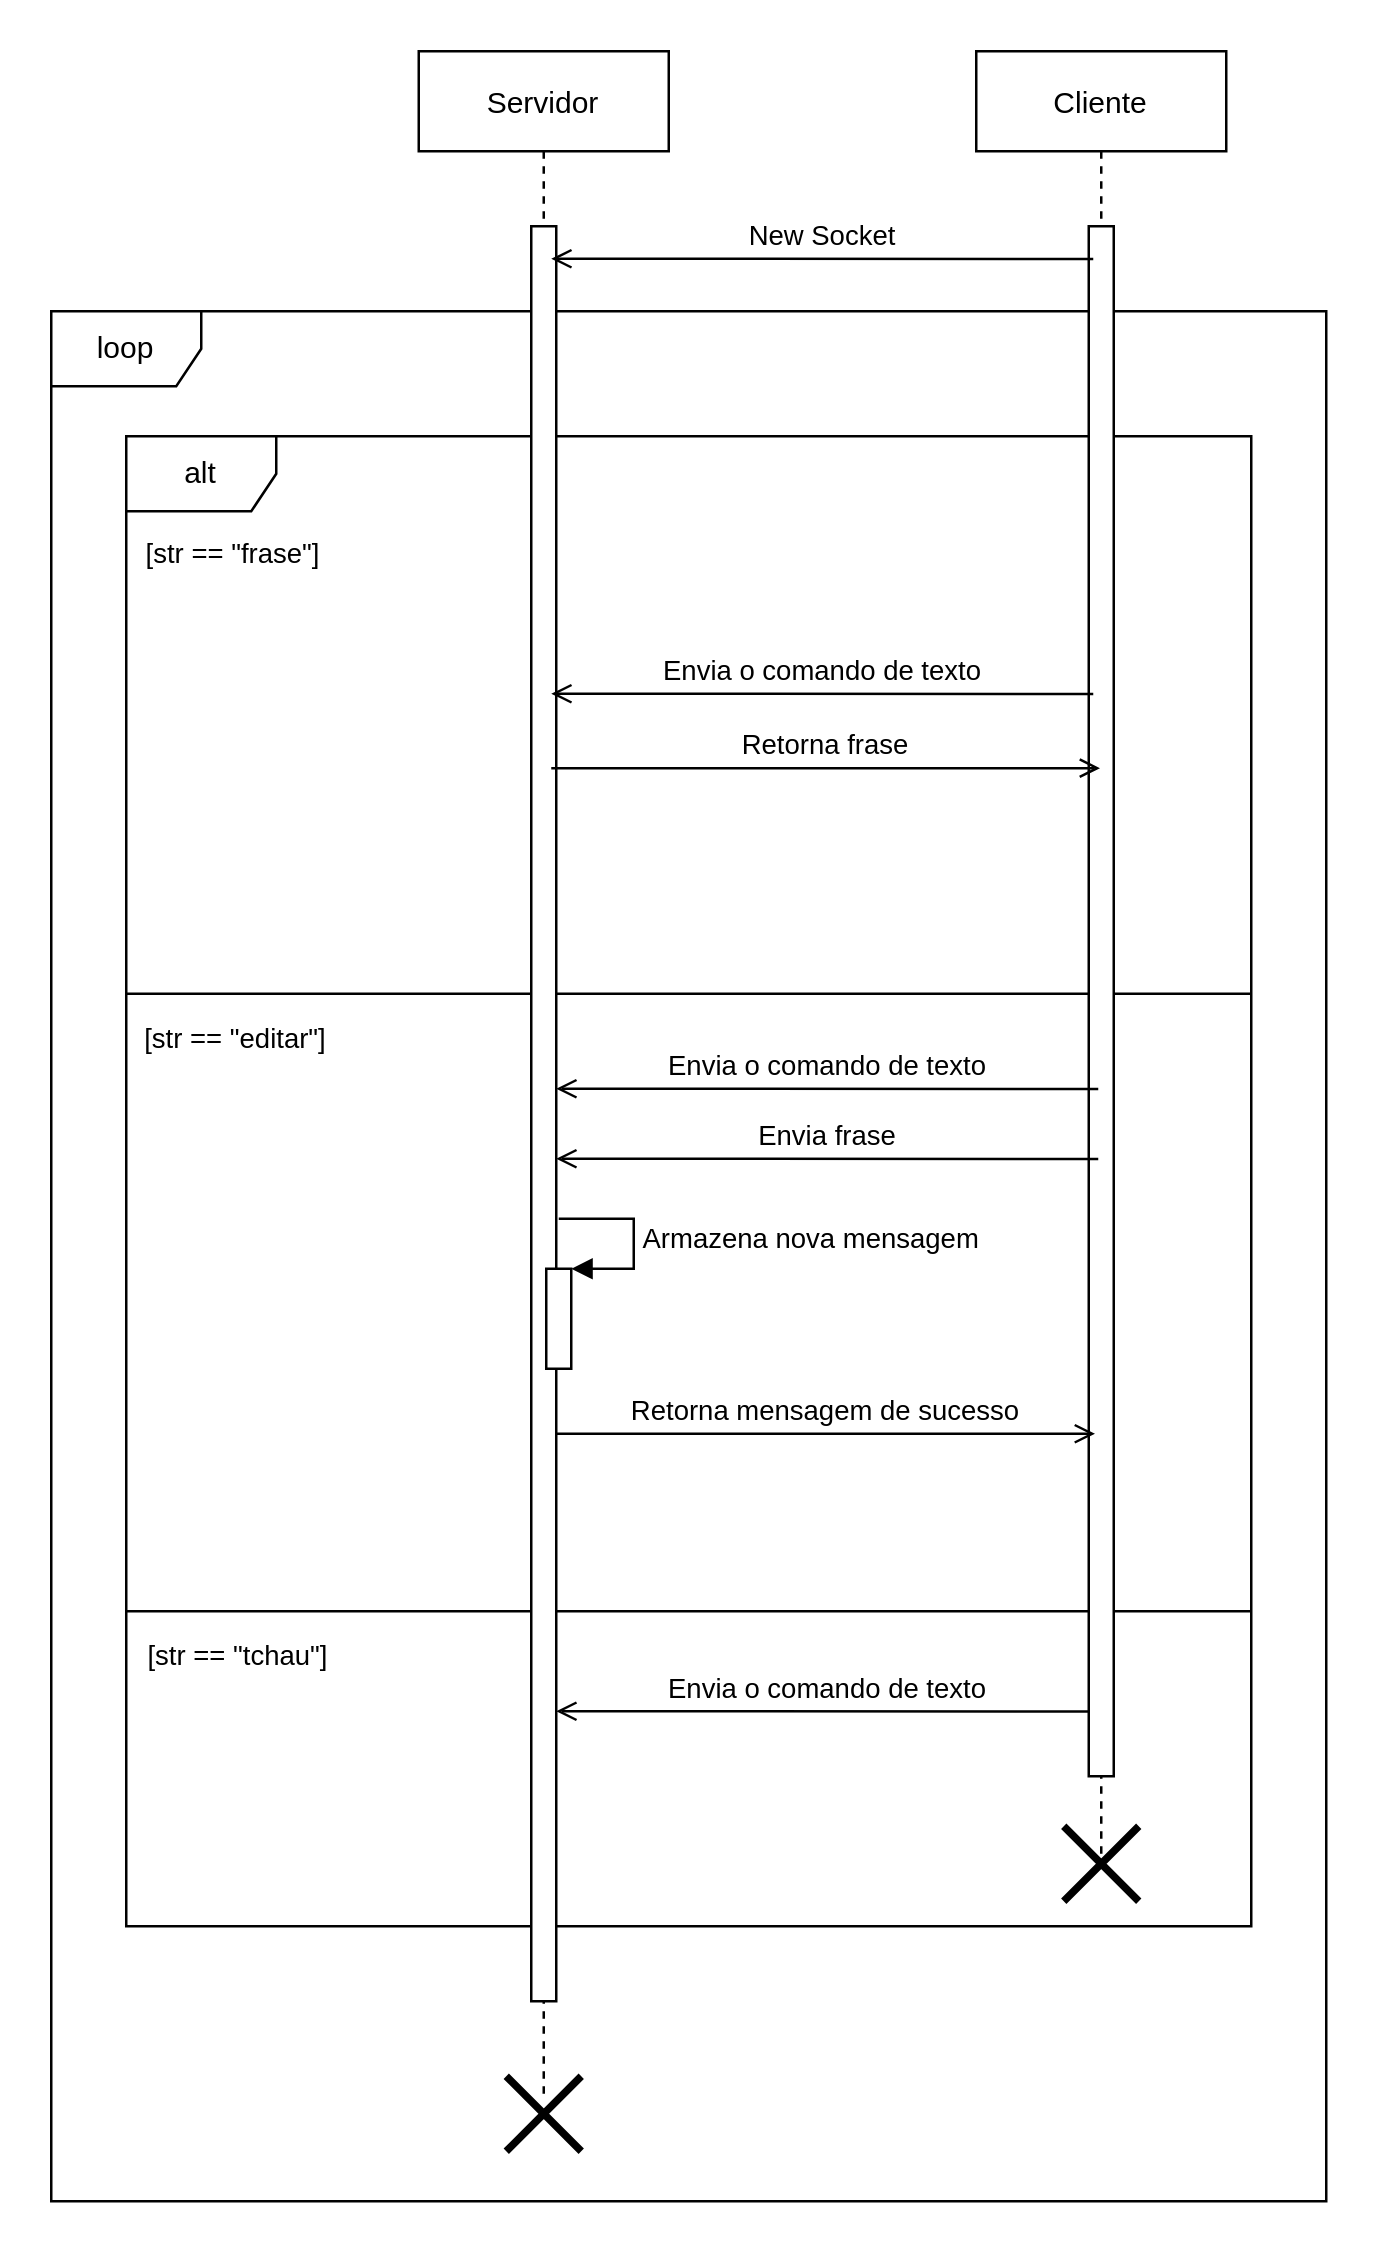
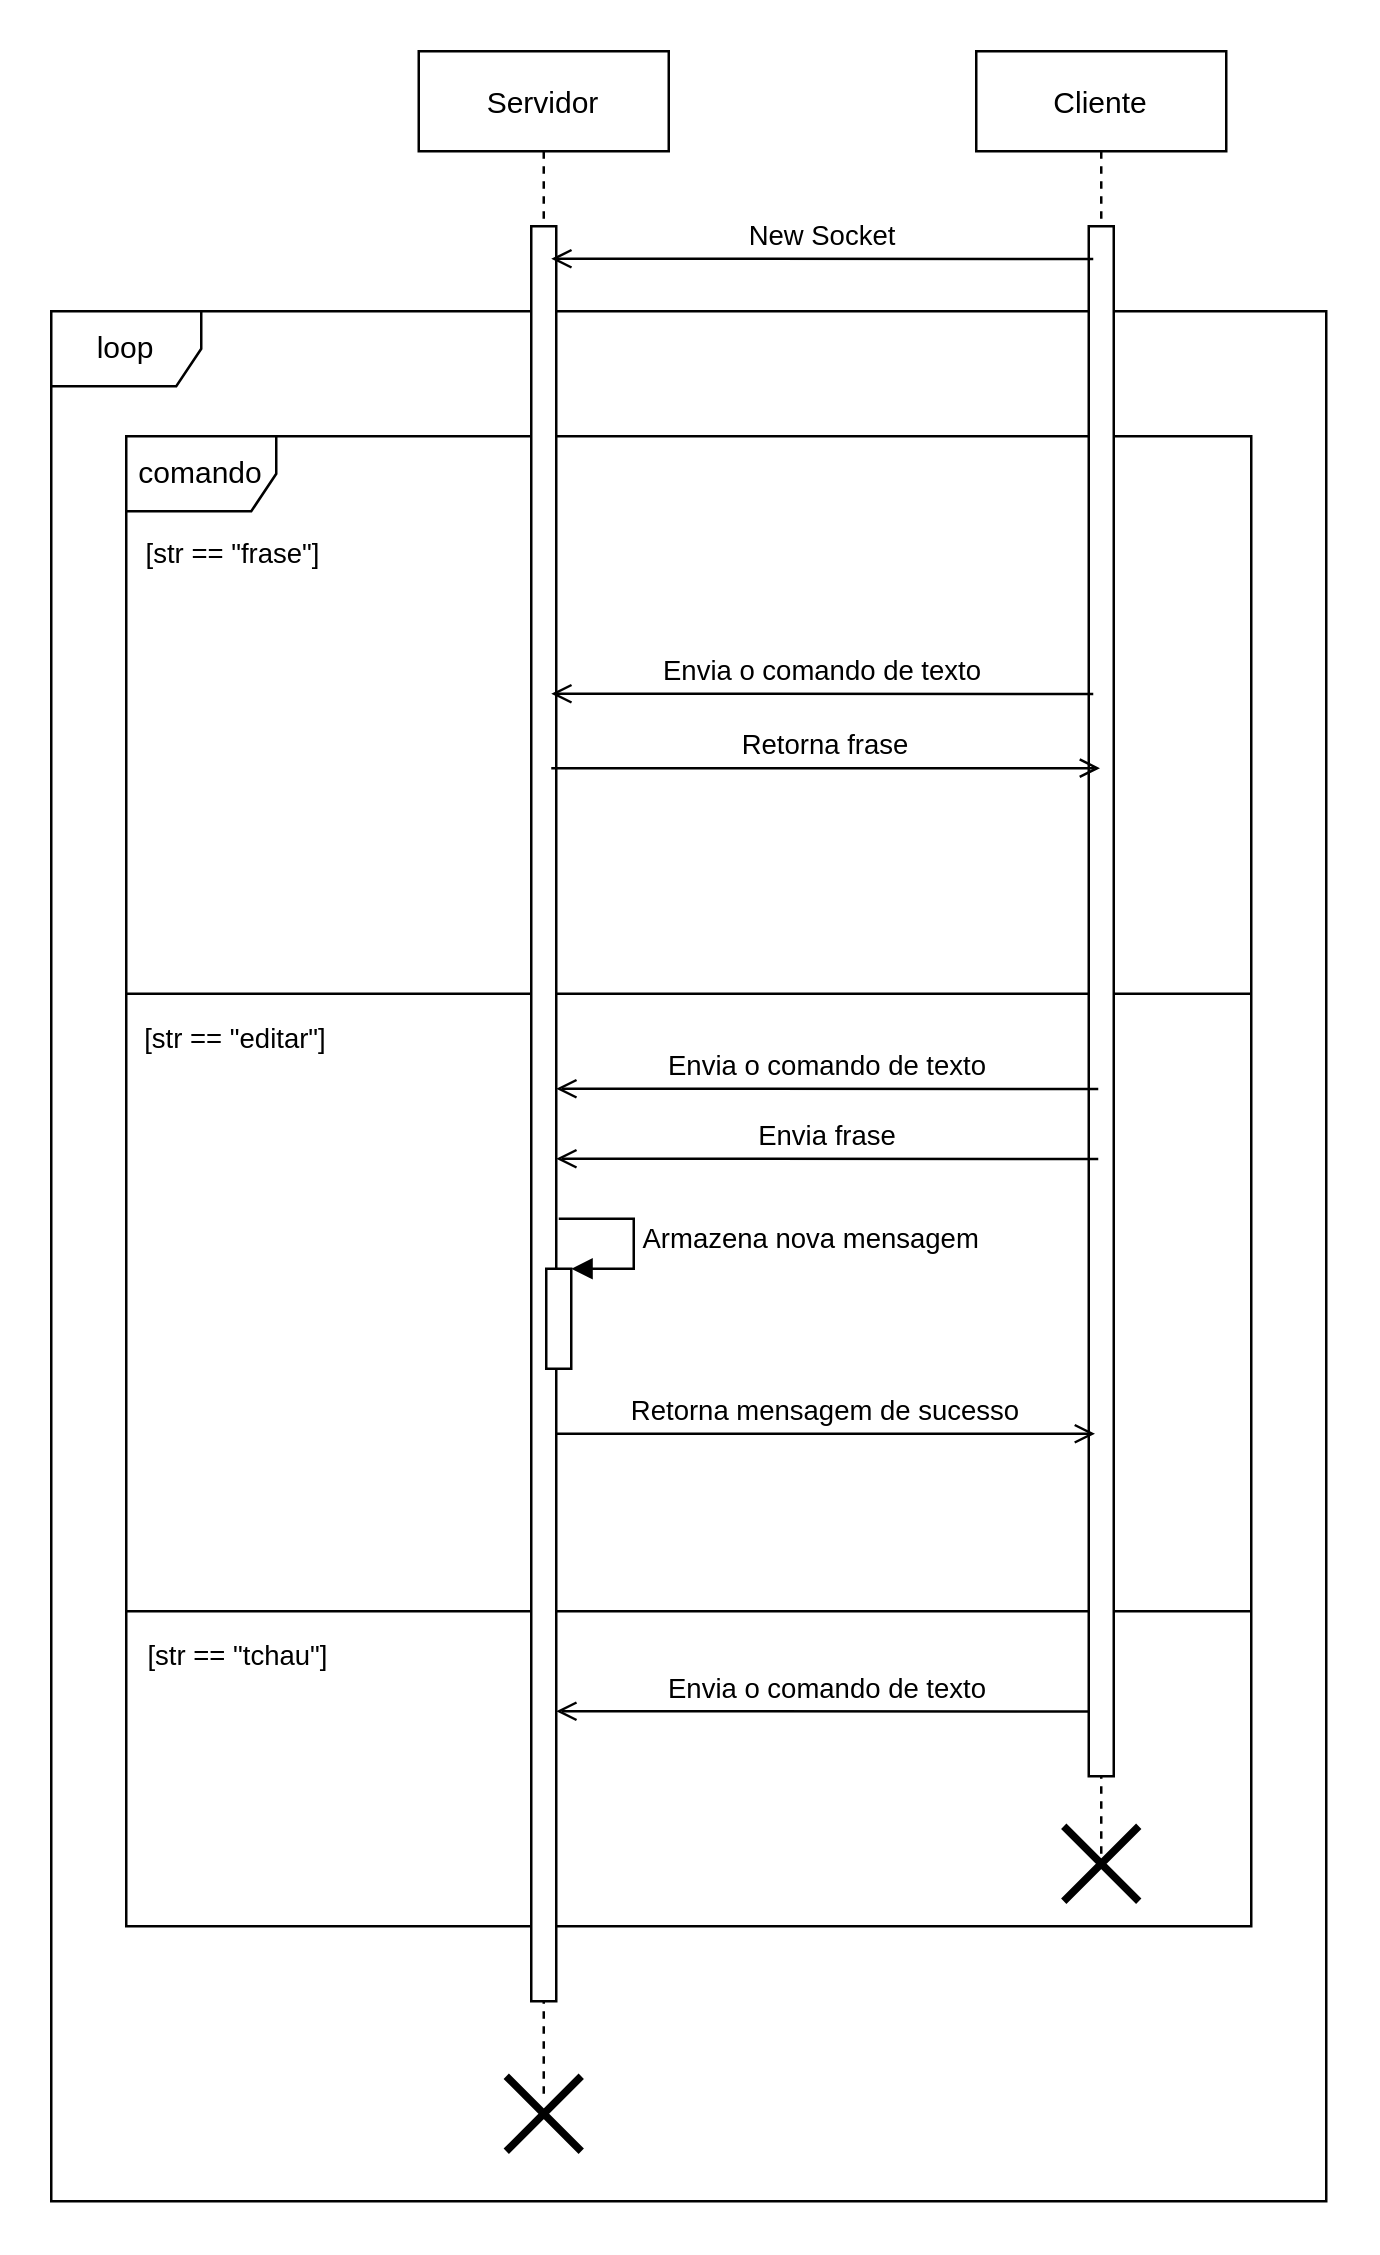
node "alt": label "alt" -> "comando"
